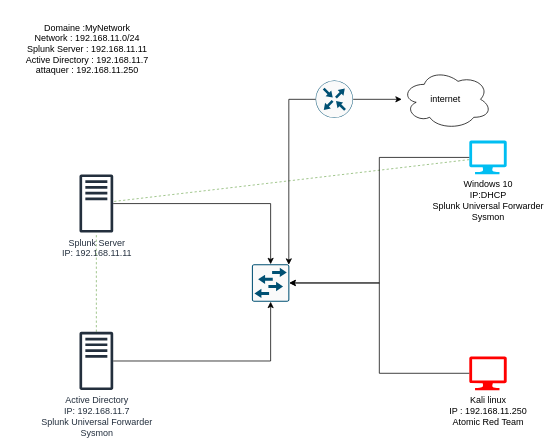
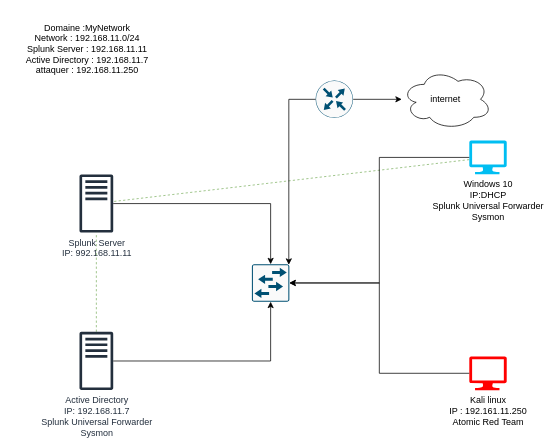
node "Splunk Server IP: 192.168.11.11": label "Splunk Server IP: 192.168.11.11" -> "Splunk Server IP: 992.168.11.11"
node "Kali linux IP : 192.168.11.250 Atomic Red Team": label "Kali linux IP : 192.168.11.250 Atomic Red Team" -> "Kali linux IP : 192.161.11.250 Atomic Red Team"
